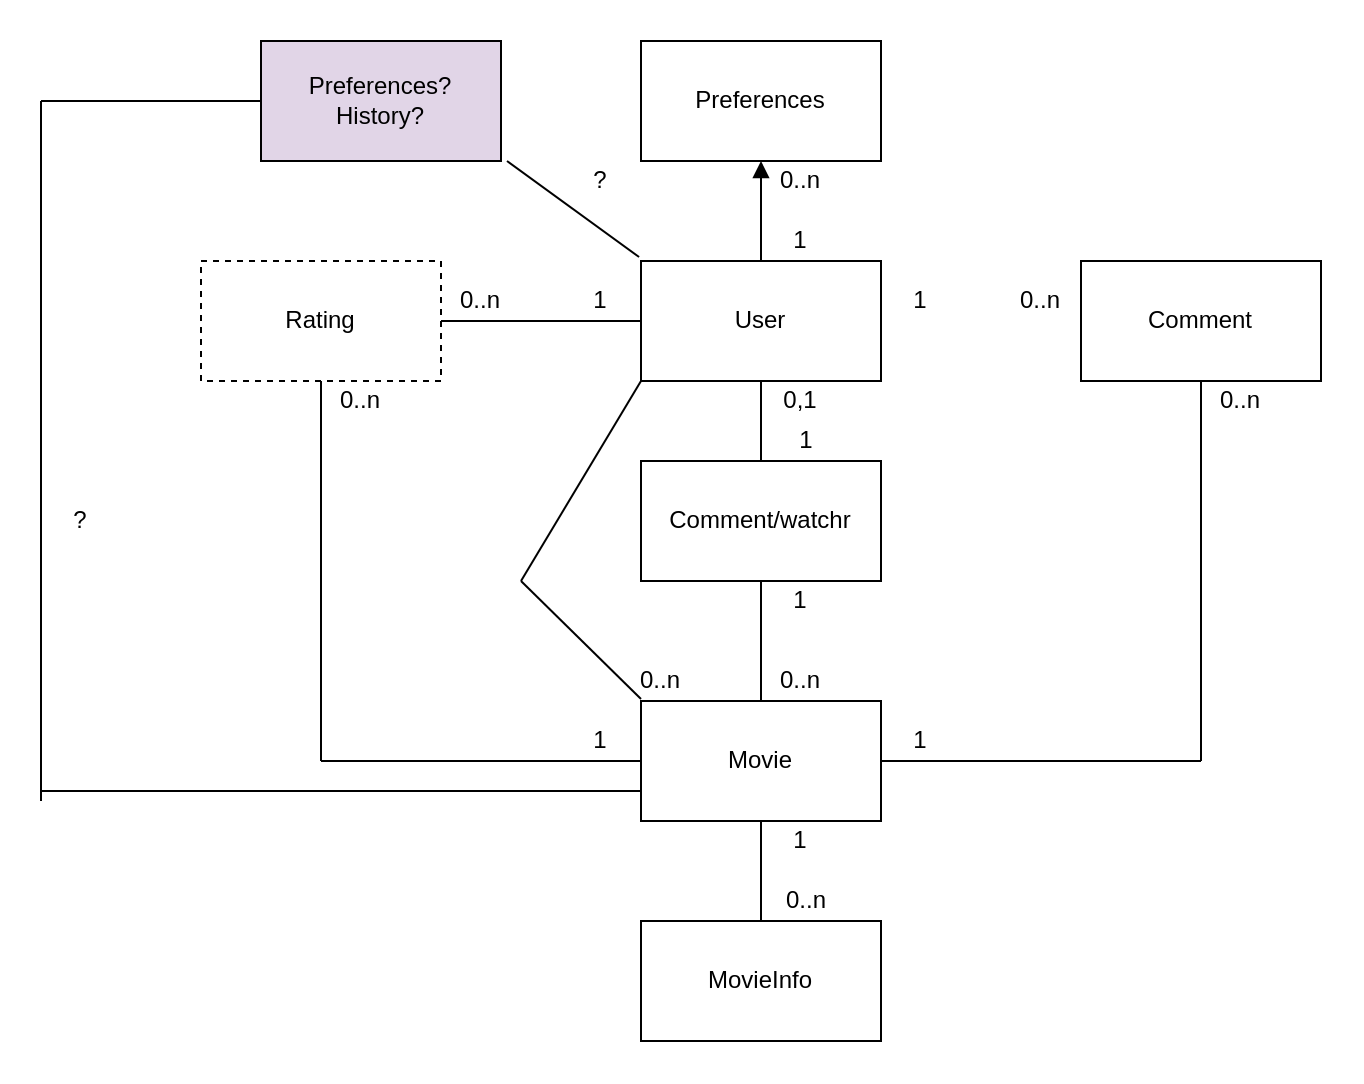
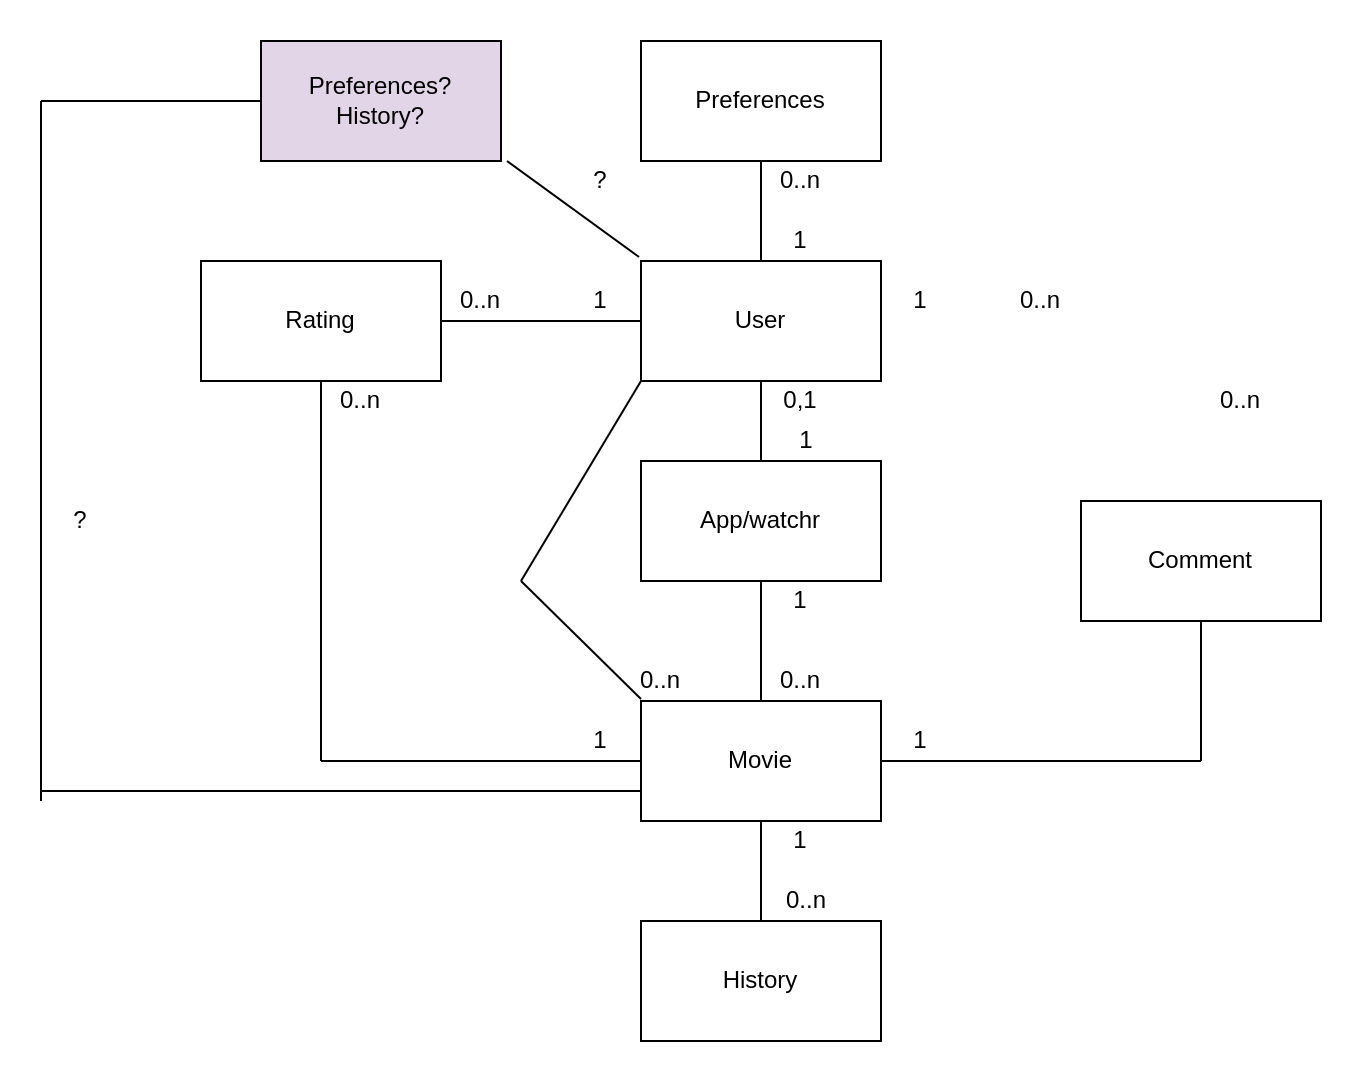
edge "User" -> "Preferences": arrowhead block -> none
node "Rating": style dashed -> solid
node "Comment": moved (1201, 321) -> (1201, 561)
node "Comment/watchr": label "Comment/watchr" -> "App/watchr"
node "MovieInfo": label "MovieInfo" -> "History"
